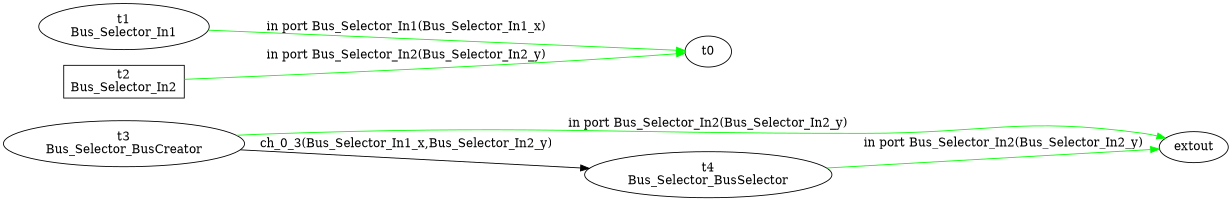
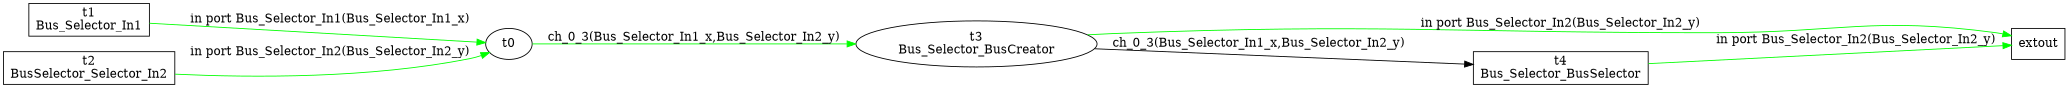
node "t1 Bus_Selector_In1": shape ellipse -> box
edge "t0" -> "t3 Bus_Selector_BusCreator": added, label "ch_0_3(Bus_Selector_In1_x,Bus_Selector_In2_y)"
node "t2 Bus_Selector_In2": label "t2 Bus_Selector_In2" -> "t2 BusSelector_Selector_In2"
node "extout": shape ellipse -> box
node "t4 Bus_Selector_BusSelector": shape ellipse -> box
